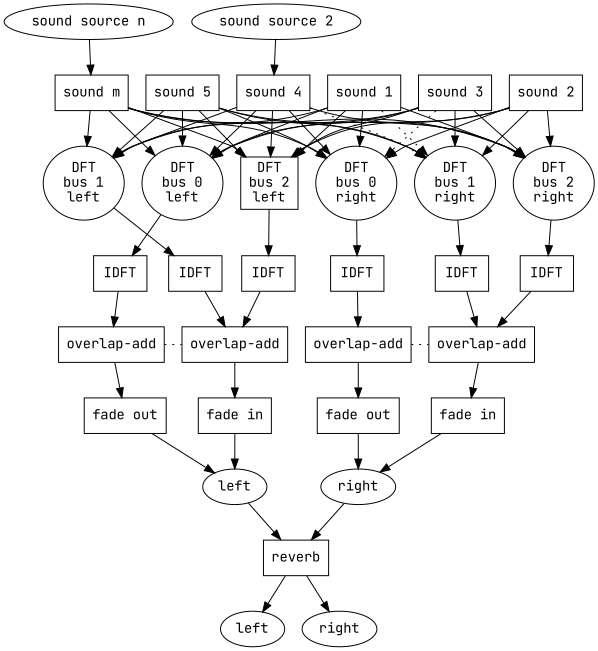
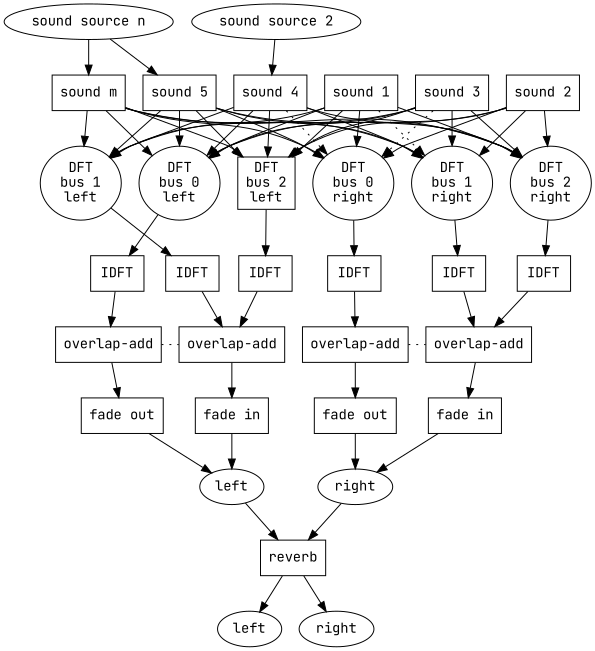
edge "sound source n" -> "sound 5": added
edge "sound 4" -> "DFT bus 1 right": style dotted -> solid
edge "sound 4" -> "DFT bus 0 right": style solid -> dotted
